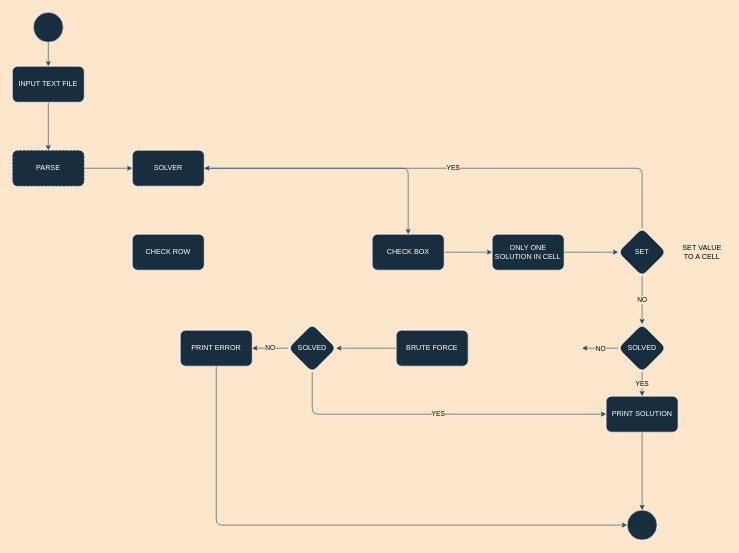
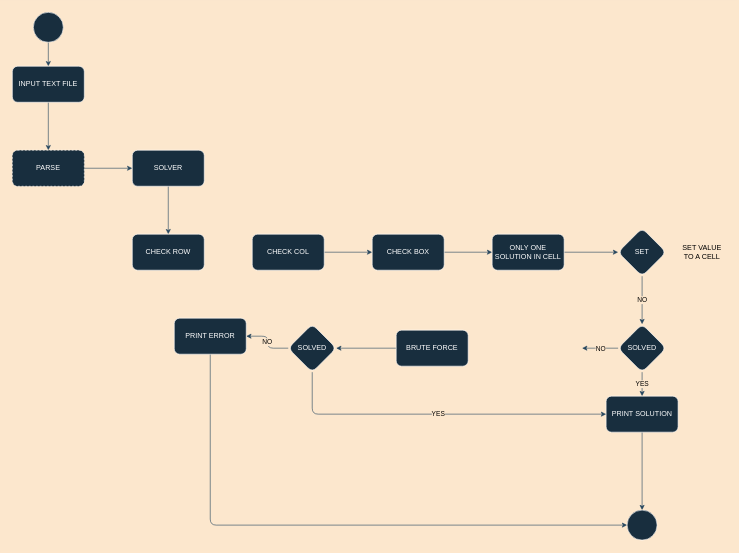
edge "SOLVER" -> "CHECK BOX": now "SOLVER" -> "CHECK ROW"
edge "SET" -> "SOLVER": removed, label "YES"
node "CHECK COL": added
edge "CHECK COL" -> "CHECK BOX": added
node "PRINT ERROR": moved (216, 348) -> (210, 336)
